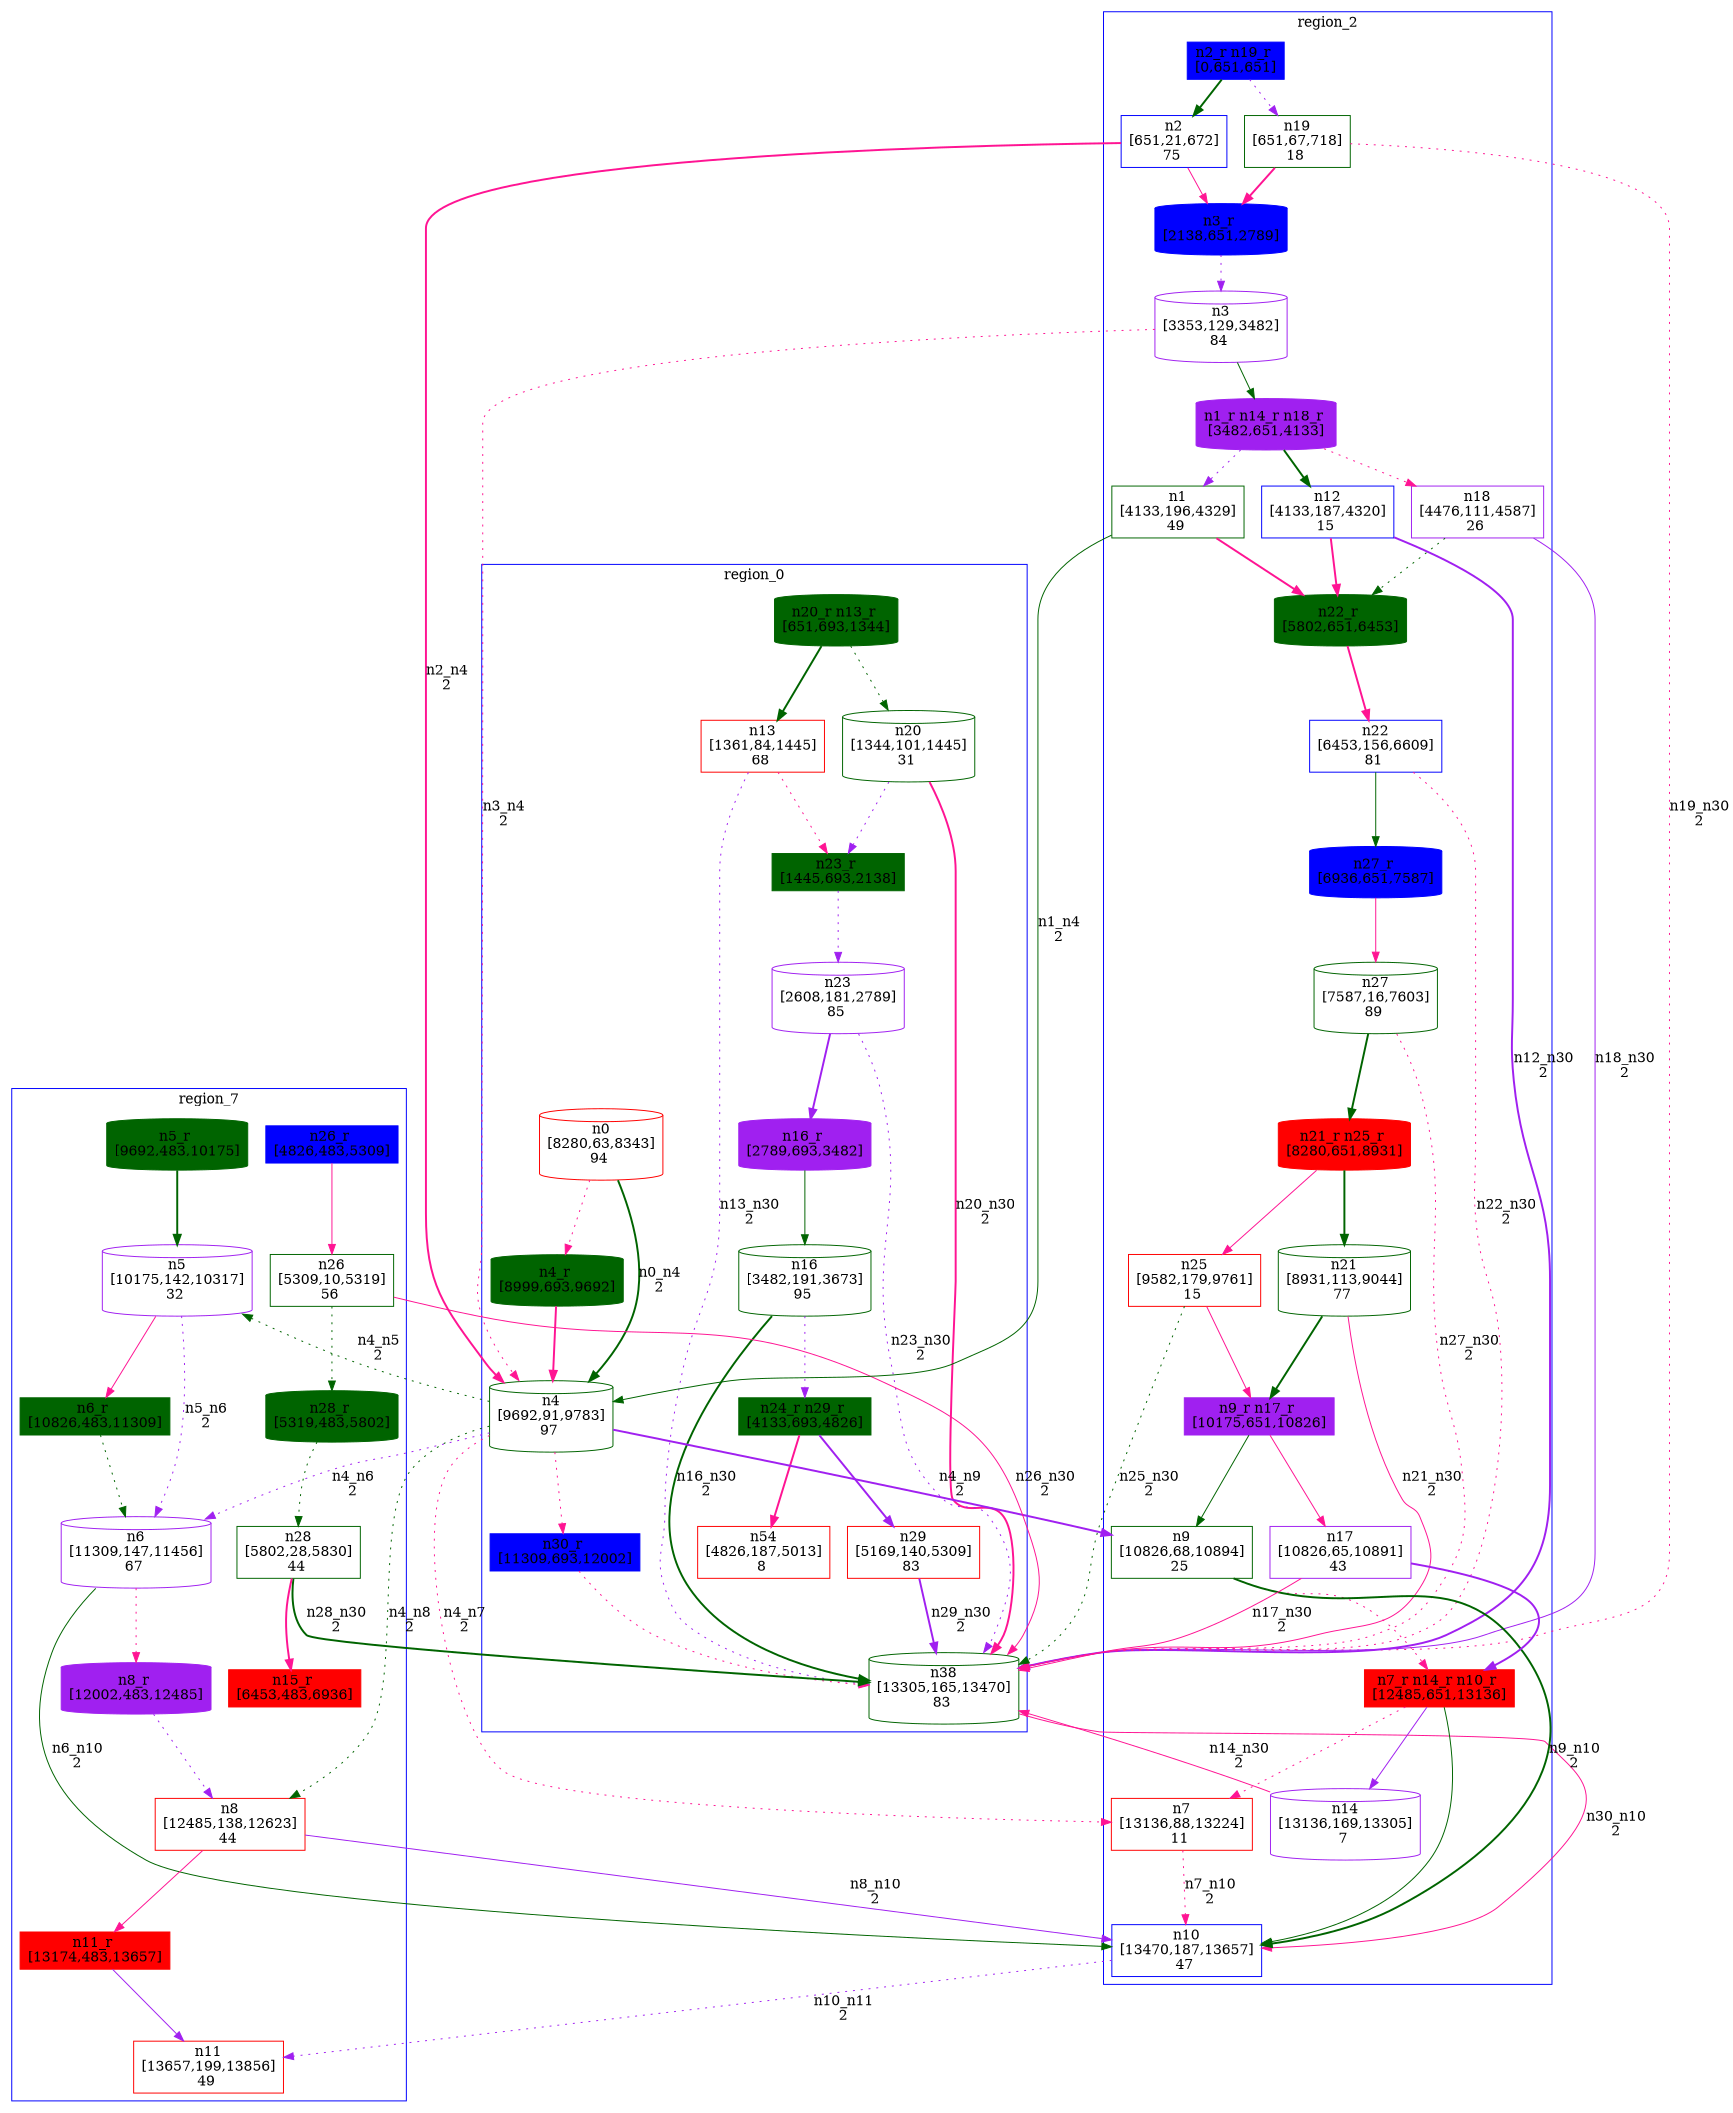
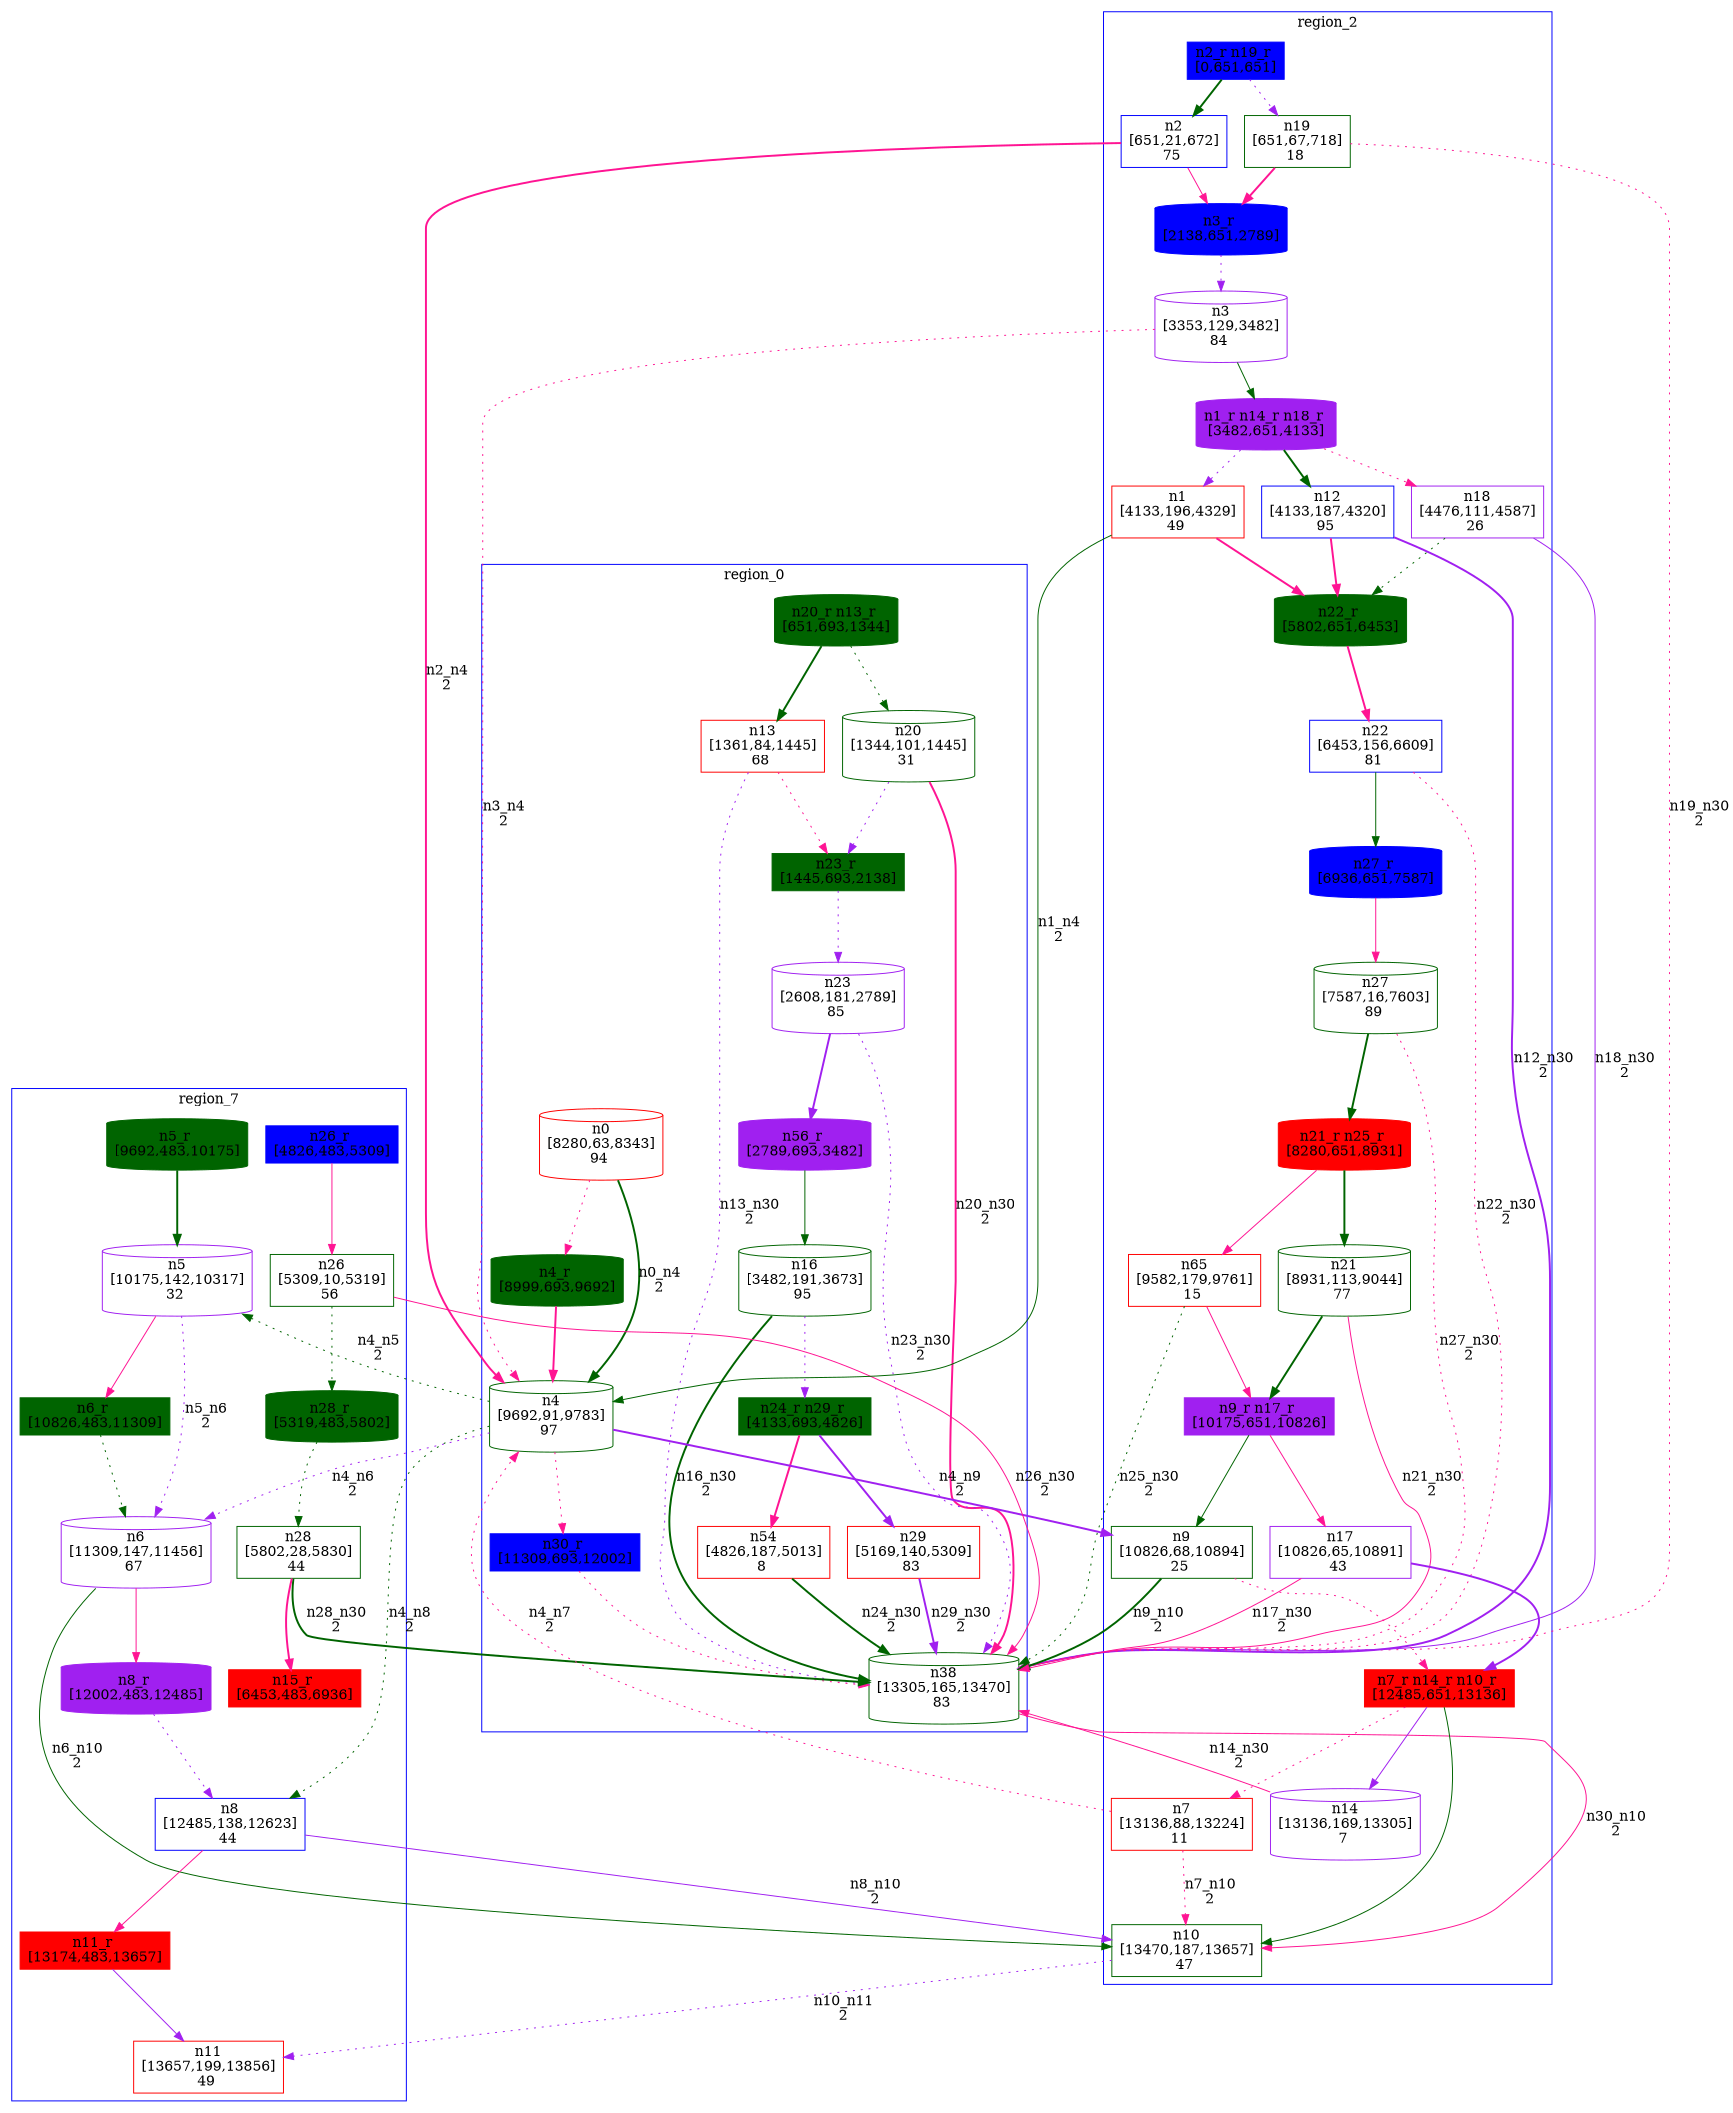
node "n1 [4133,196,4329] 49": color darkgreen -> red
node "n12 [4133,187,4320] 15": label "n12 [4133,187,4320] 15" -> "n12 [4133,187,4320] 95"
node "n16_r [2789,693,3482]": label "n16_r [2789,693,3482]" -> "n56_r [2789,693,3482]"
node "n25 [9582,179,9761] 15": label "n25 [9582,179,9761] 15" -> "n65 [9582,179,9761] 15"
edge "n54 [4826,187,5013] 8" -> "n38 [13305,165,13470] 83": added, label "n24_n30 2"
edge "n6 [11309,147,11456] 67" -> "n8_r [12002,483,12485]": style dotted -> solid
edge "n9 [10826,68,10894] 25" -> "n10 [13470,187,13657] 47": now "n9 [10826,68,10894] 25" -> "n38 [13305,165,13470] 83"
edge "n4 [9692,91,9783] 97" -> "n7 [13136,88,13224] 11": reversed
node "n8 [12485,138,12623] 44": color red -> blue
node "n10 [13470,187,13657] 47": color blue -> darkgreen
